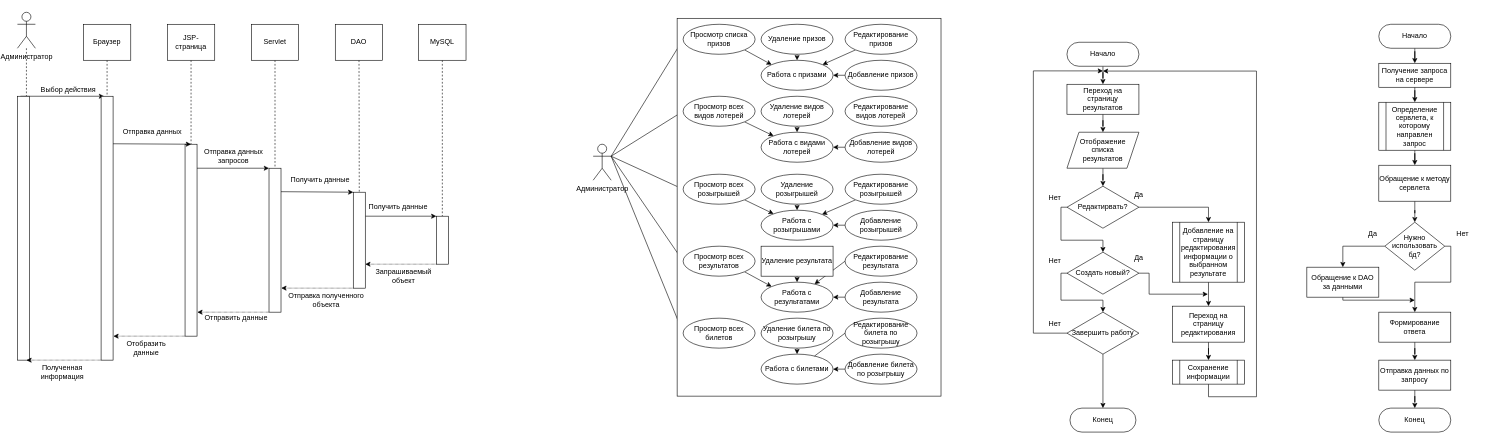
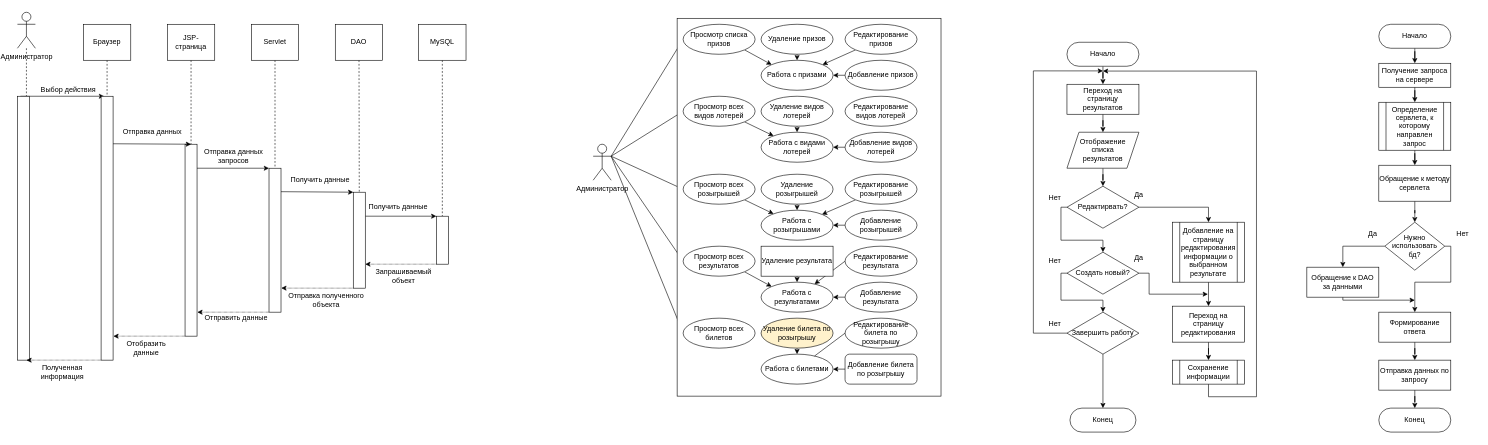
node "Удаление билета по розыгрышу": fillcolor #ffffff -> #fff2cc
node "Добавление билета по розыгрышу": shape ellipse -> rounded rectangle
